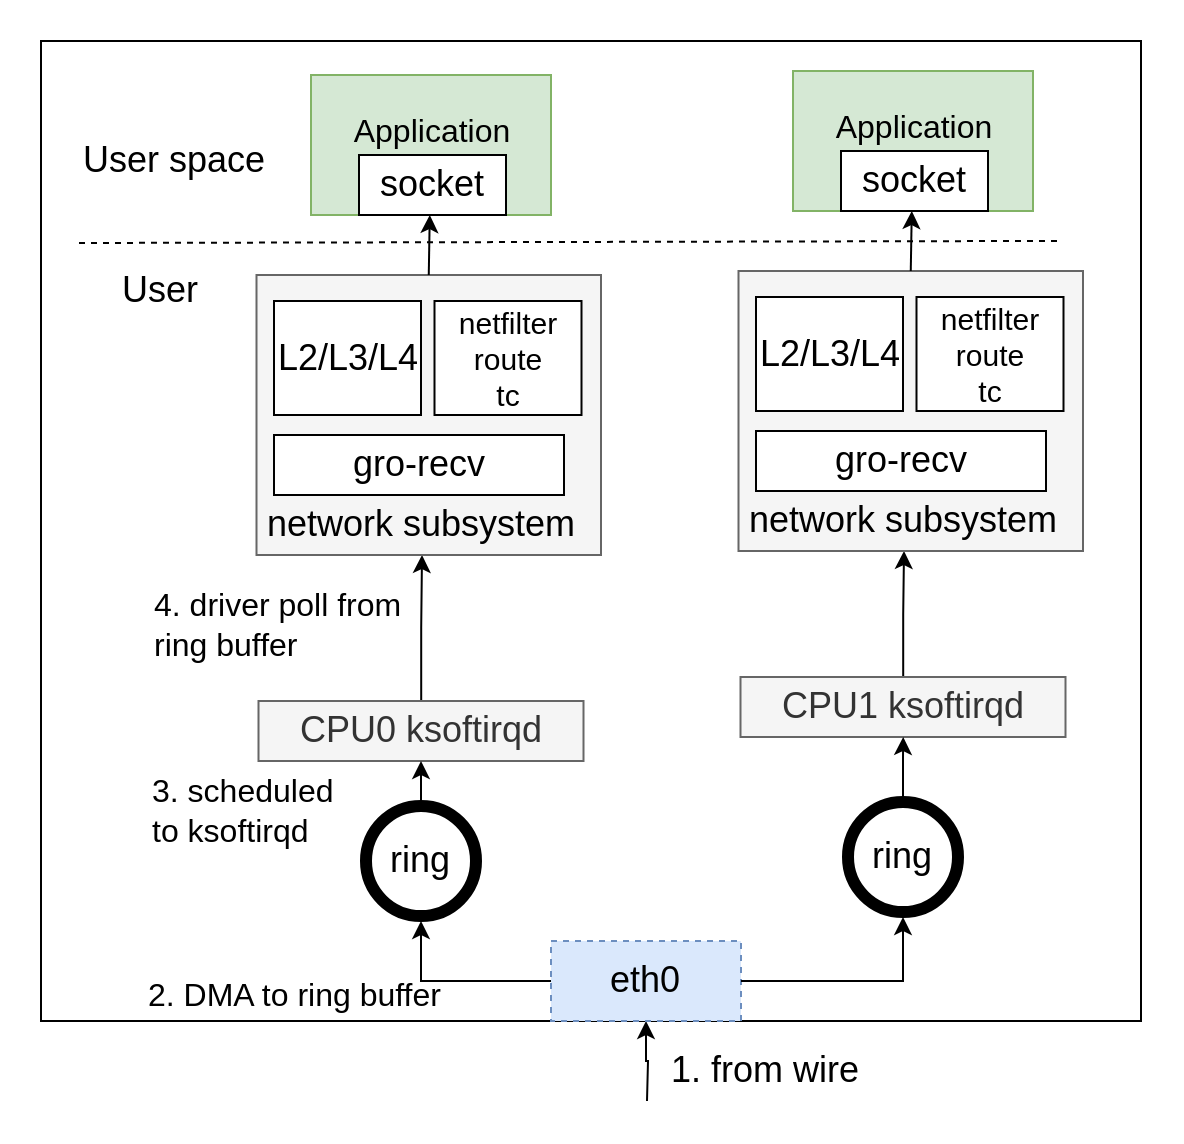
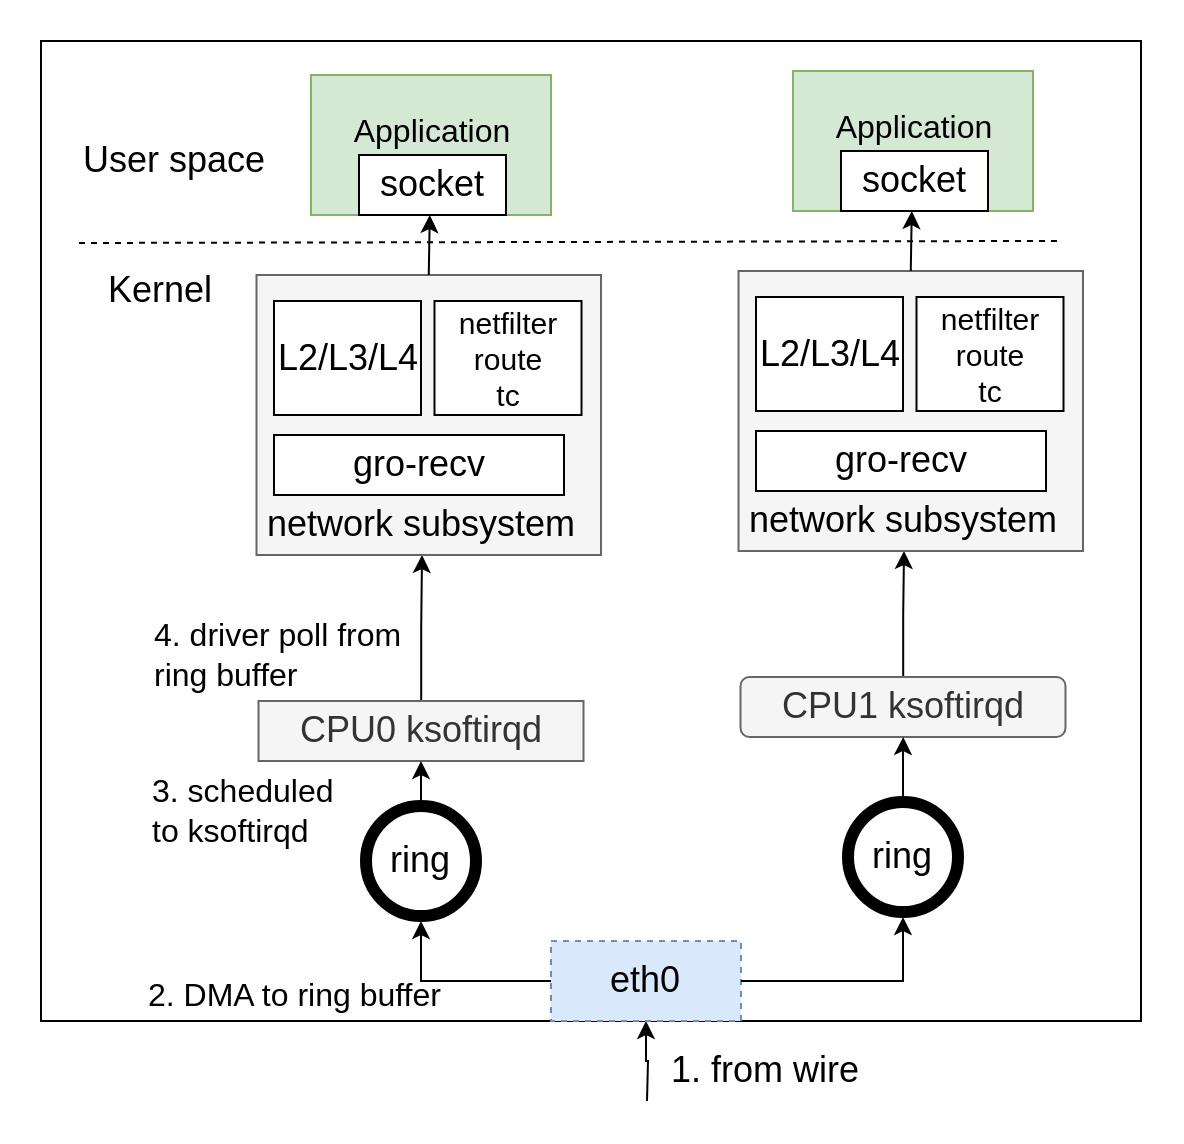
node "User": label "User" -> "Kernel"
node "4. driver poll from ring buffer": moved (293, 625) -> (293, 655)
node "CPU1 ksoftirqd": shape rectangle -> rounded rectangle
